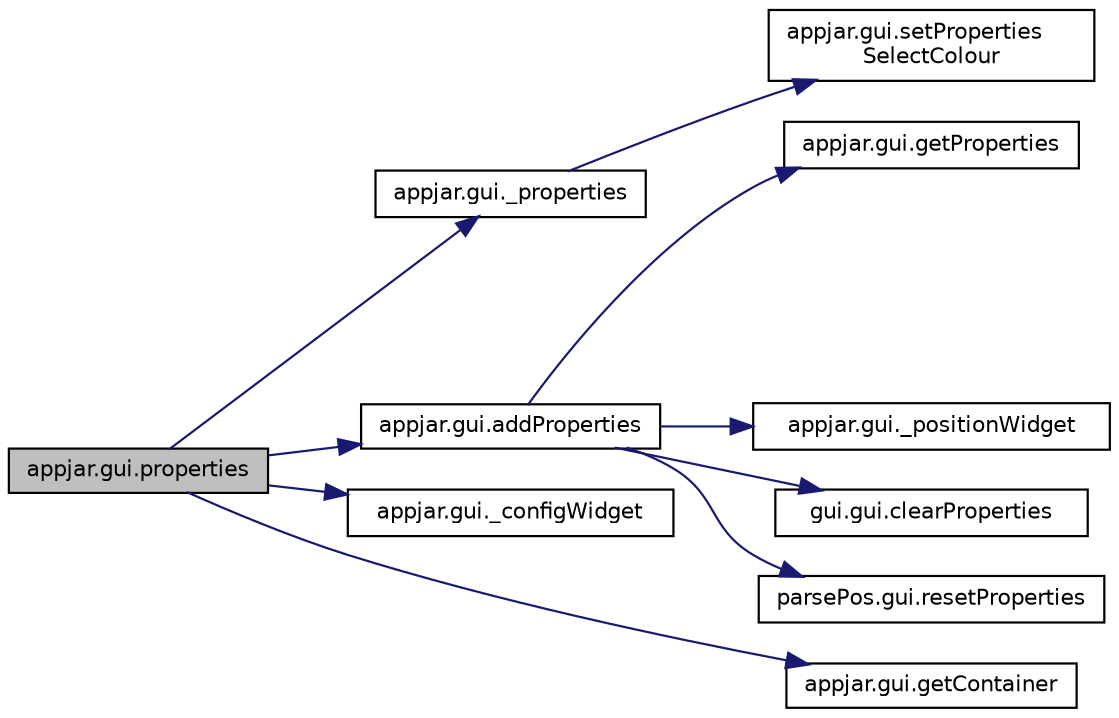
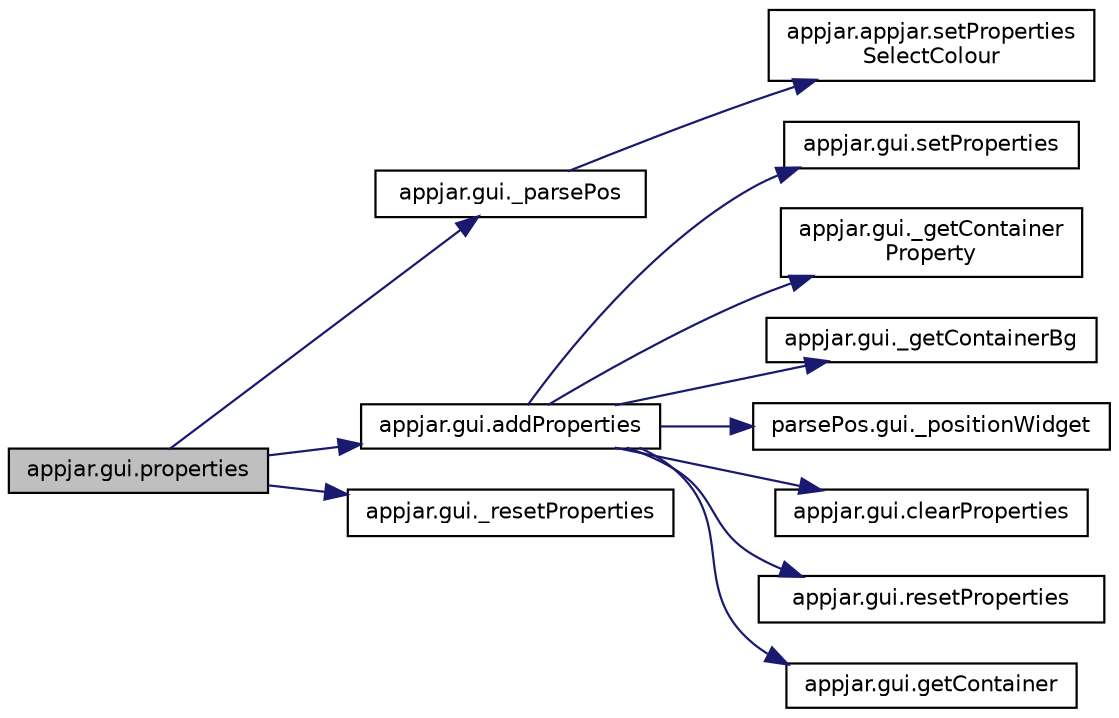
node "appjar.gui.setProperties SelectColour": label "appjar.gui.setProperties SelectColour" -> "appjar.appjar.setProperties SelectColour"
node "appjar.gui.getProperties": label "appjar.gui.getProperties" -> "appjar.gui.setProperties"
node "appjar.gui._properties": label "appjar.gui._properties" -> "appjar.gui._parsePos"
node "appjar.gui._getContainer Property": added
node "appjar.gui._getContainerBg": added
node "appjar.gui._positionWidget": label "appjar.gui._positionWidget" -> "parsePos.gui._positionWidget"
node "appjar.gui._configWidget": label "appjar.gui._configWidget" -> "appjar.gui._resetProperties"
node "gui.gui.clearProperties": label "gui.gui.clearProperties" -> "appjar.gui.clearProperties"
edge "appjar.gui.properties" -> "appjar.gui.getContainer": now "appjar.gui.addProperties" -> "appjar.gui.getContainer"
node "parsePos.gui.resetProperties": label "parsePos.gui.resetProperties" -> "appjar.gui.resetProperties"
